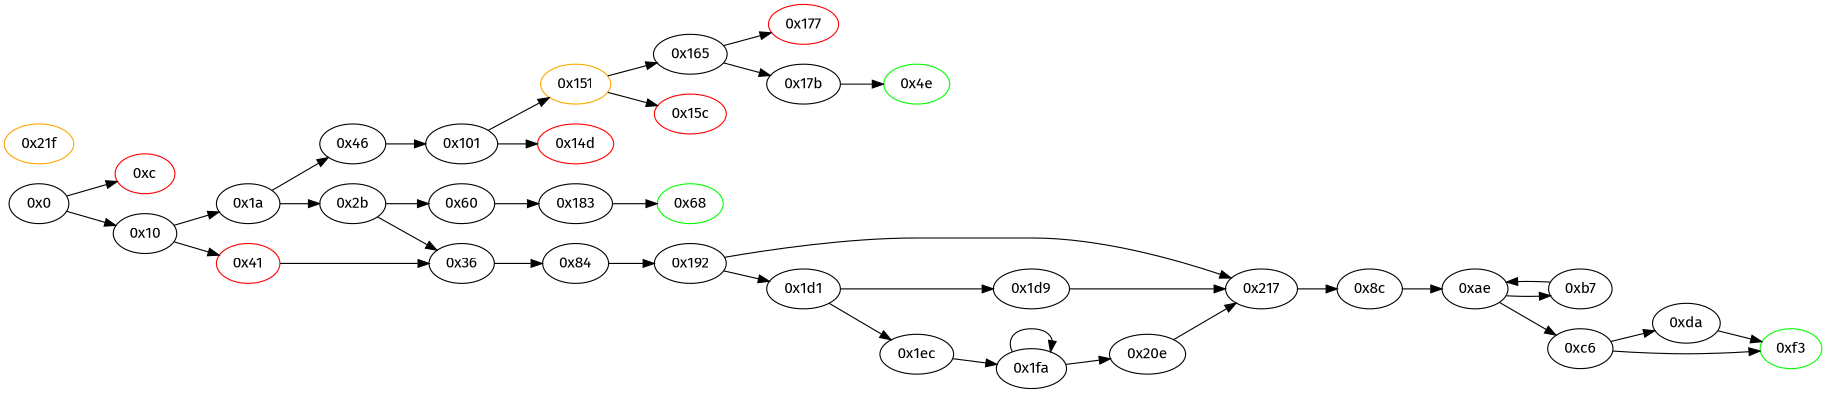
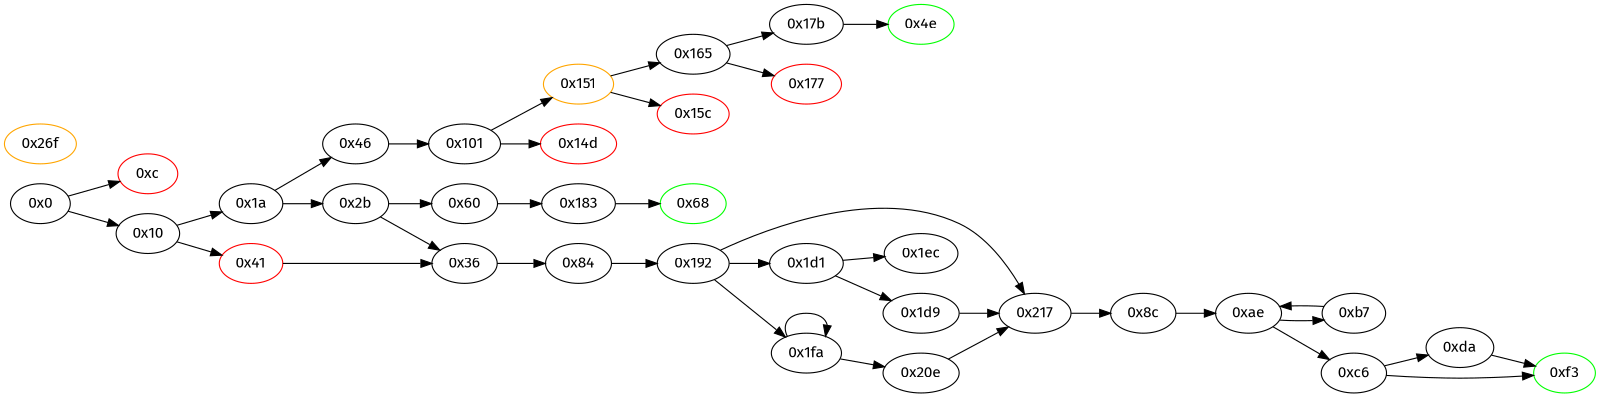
node "0x21f": label "0x21f" -> "0x26f"
edge "0x1ec" -> "0x1fa": now "0x192" -> "0x1fa"
